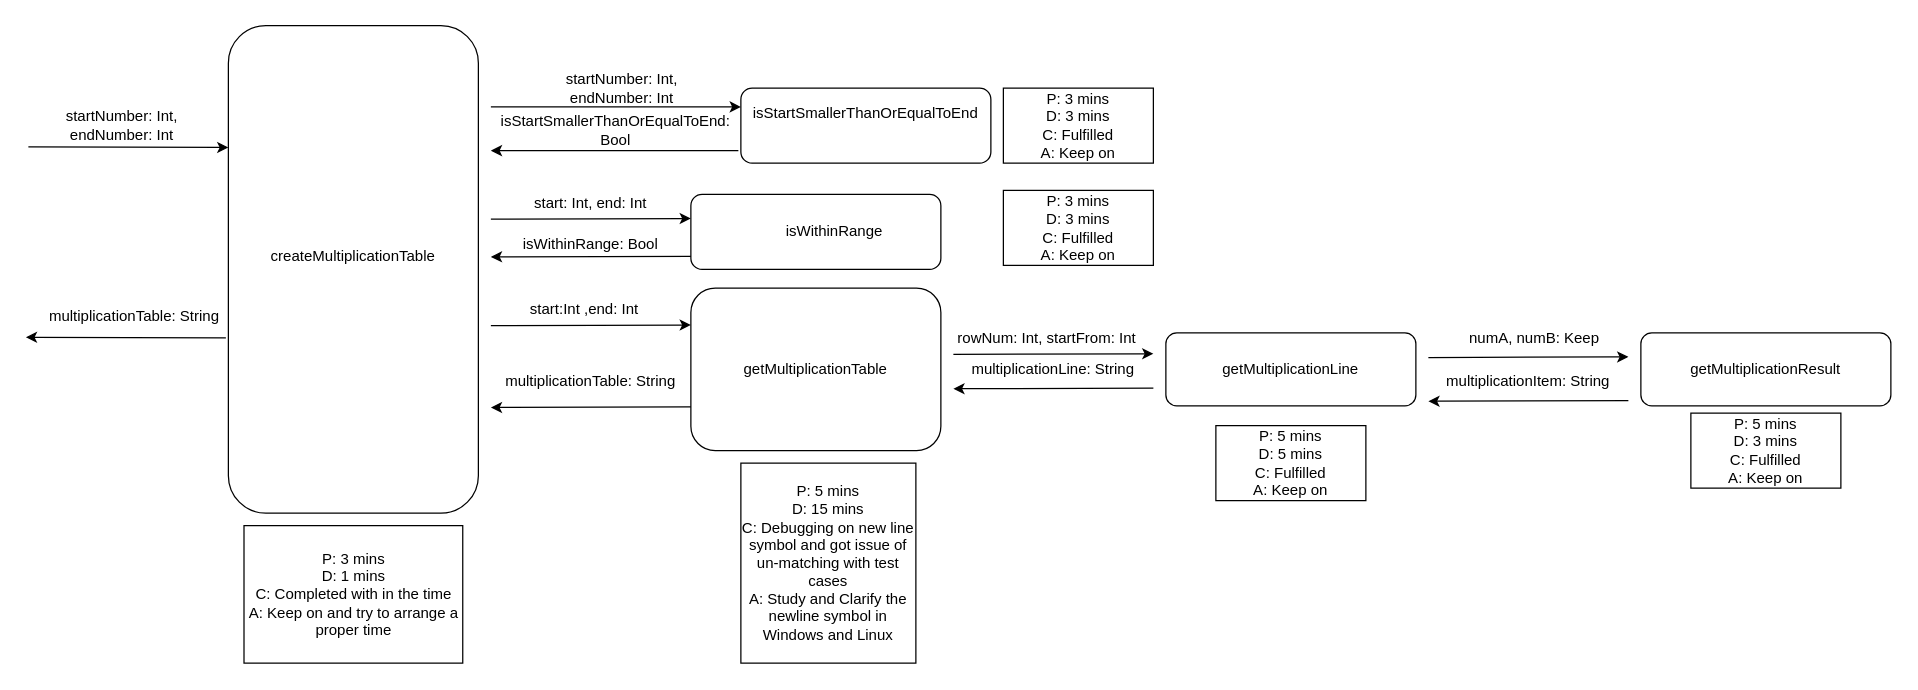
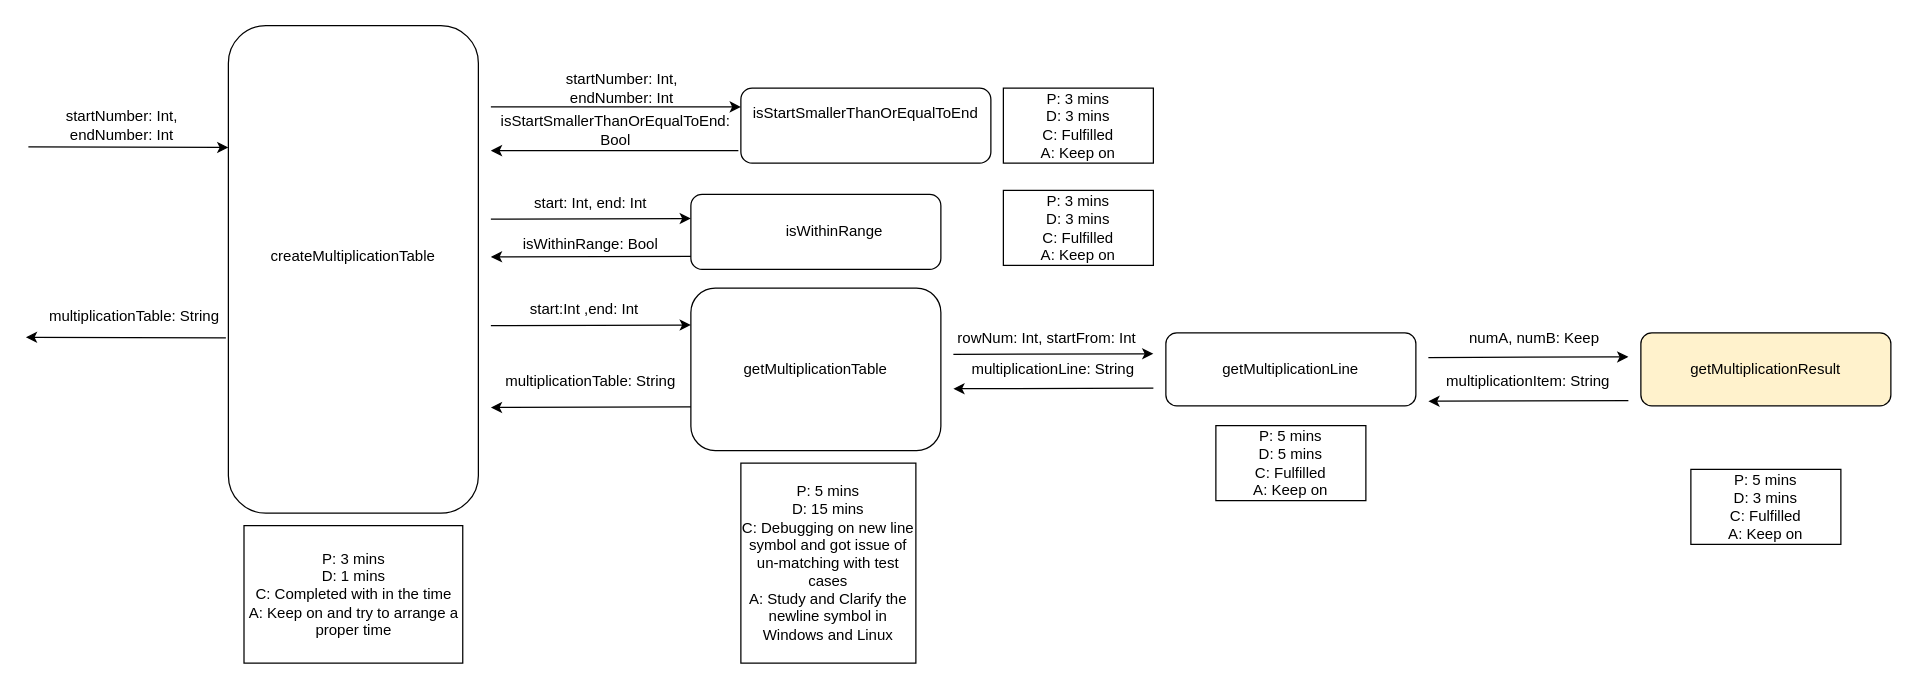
node "getMultiplicationResult": fillcolor #ffffff -> #fff2cc
node "P: 5 mins D: 3 mins C: Fulfilled A: Keep on": moved (1766, 451) -> (1766, 507)
